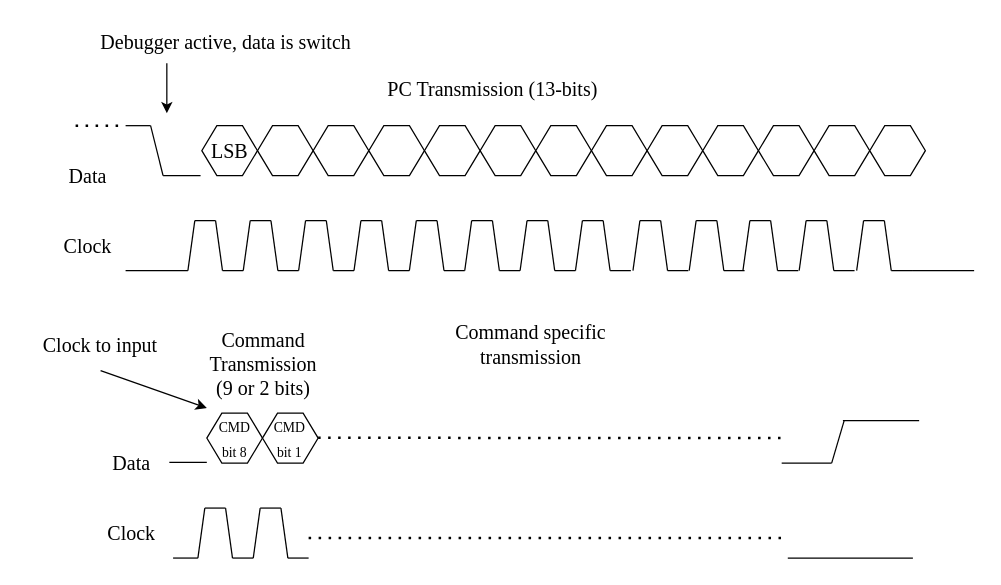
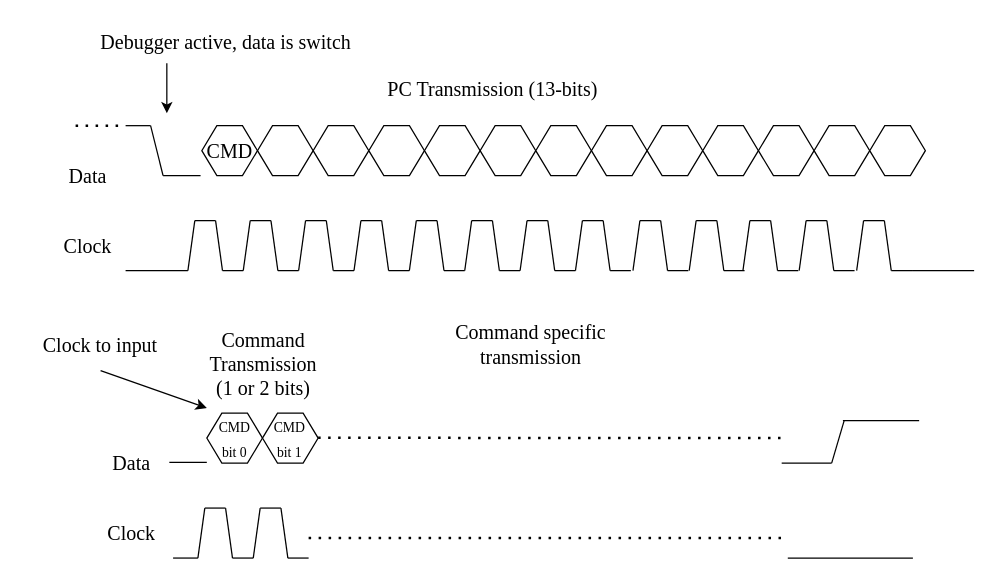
node "LSB": label "LSB" -> "CMD"
node "Command Transmission (9 or 2 bits)": label "Command Transmission (9 or 2 bits)" -> "Command Transmission (1 or 2 bits)"
node "CMD bit 8": label "CMD bit 8" -> "CMD bit 0"
